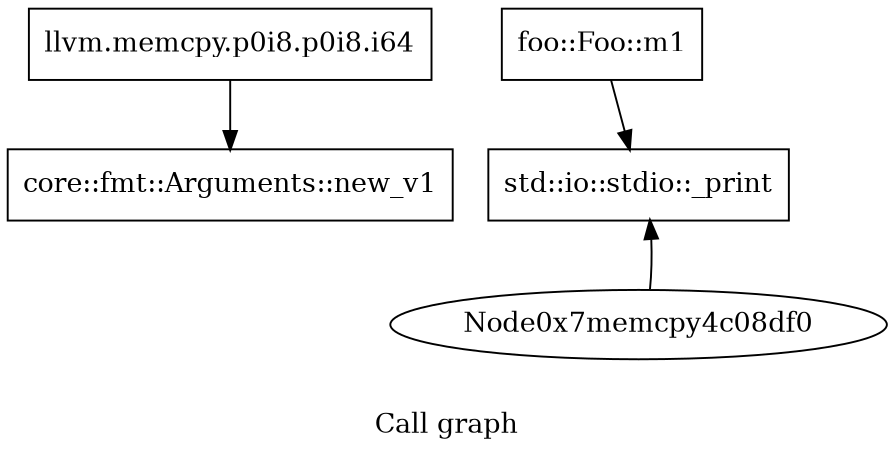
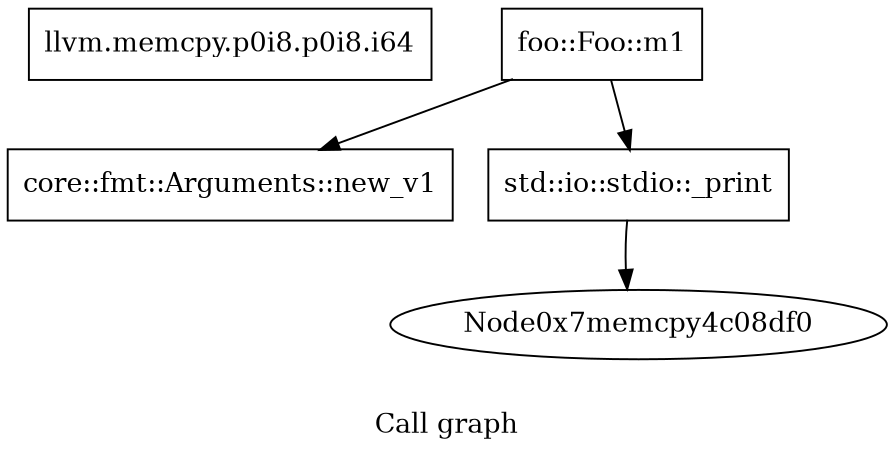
edge "llvm.memcpy.p0i8.p0i8.i64" -> "core::fmt::Arguments::new_v1": now "foo::Foo::m1" -> "core::fmt::Arguments::new_v1"
edge "Node0x7memcpy4c08df0" -> "std::io::stdio::_print": reversed
